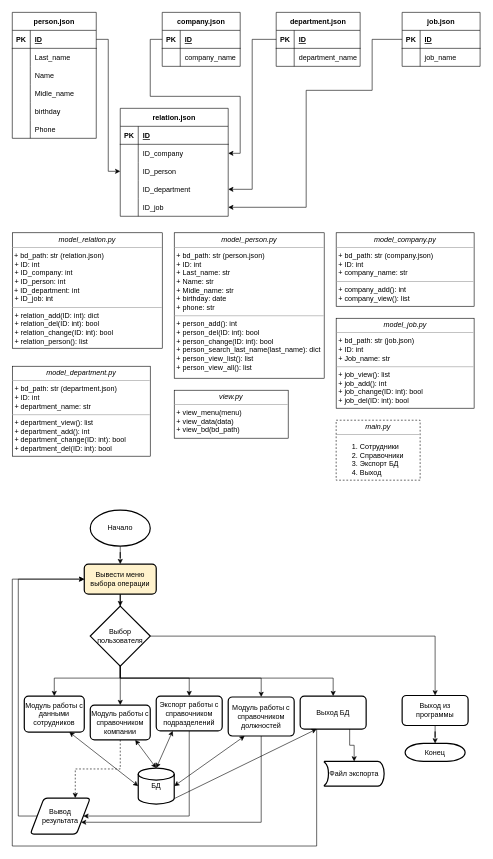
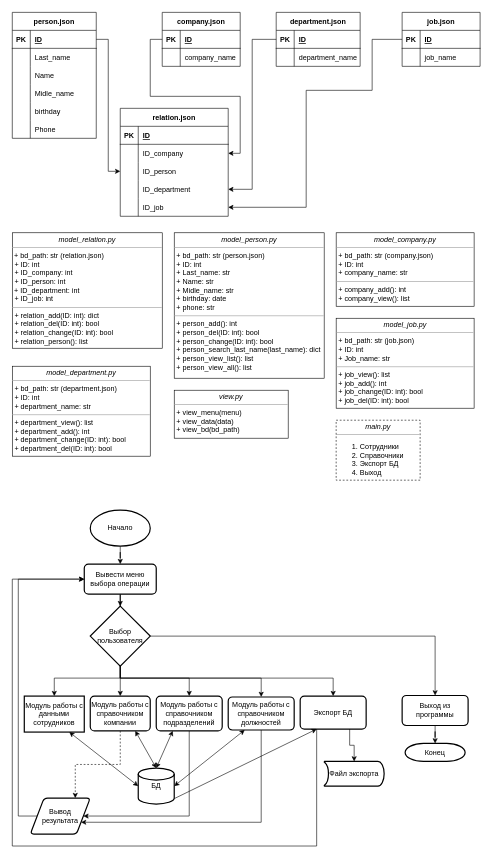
node "Вывести меню выбора операции": fillcolor #fff2cc -> #ffffff
node "Выход БД": label "Выход БД" -> "Экспорт БД"
node "Модуль работы с данными сотрудников": shape rounded rectangle -> rectangle
node "Экспорт работы с справочником подразделений": label "Экспорт работы с справочником подразделений" -> "Модуль работы с справочником подразделений"
node "Модуль работы с справочником должностей": size 66x39 -> 66x33
node "Модуль работы с справочником компании": moved (120, 723) -> (120, 714)
